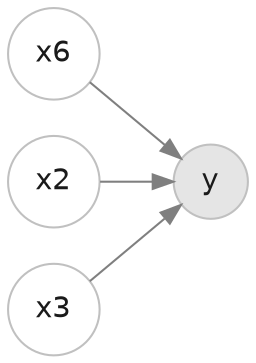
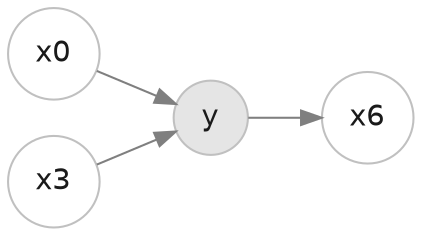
edge "x6" -> "y": reversed
node "x2": label "x2" -> "x0"
